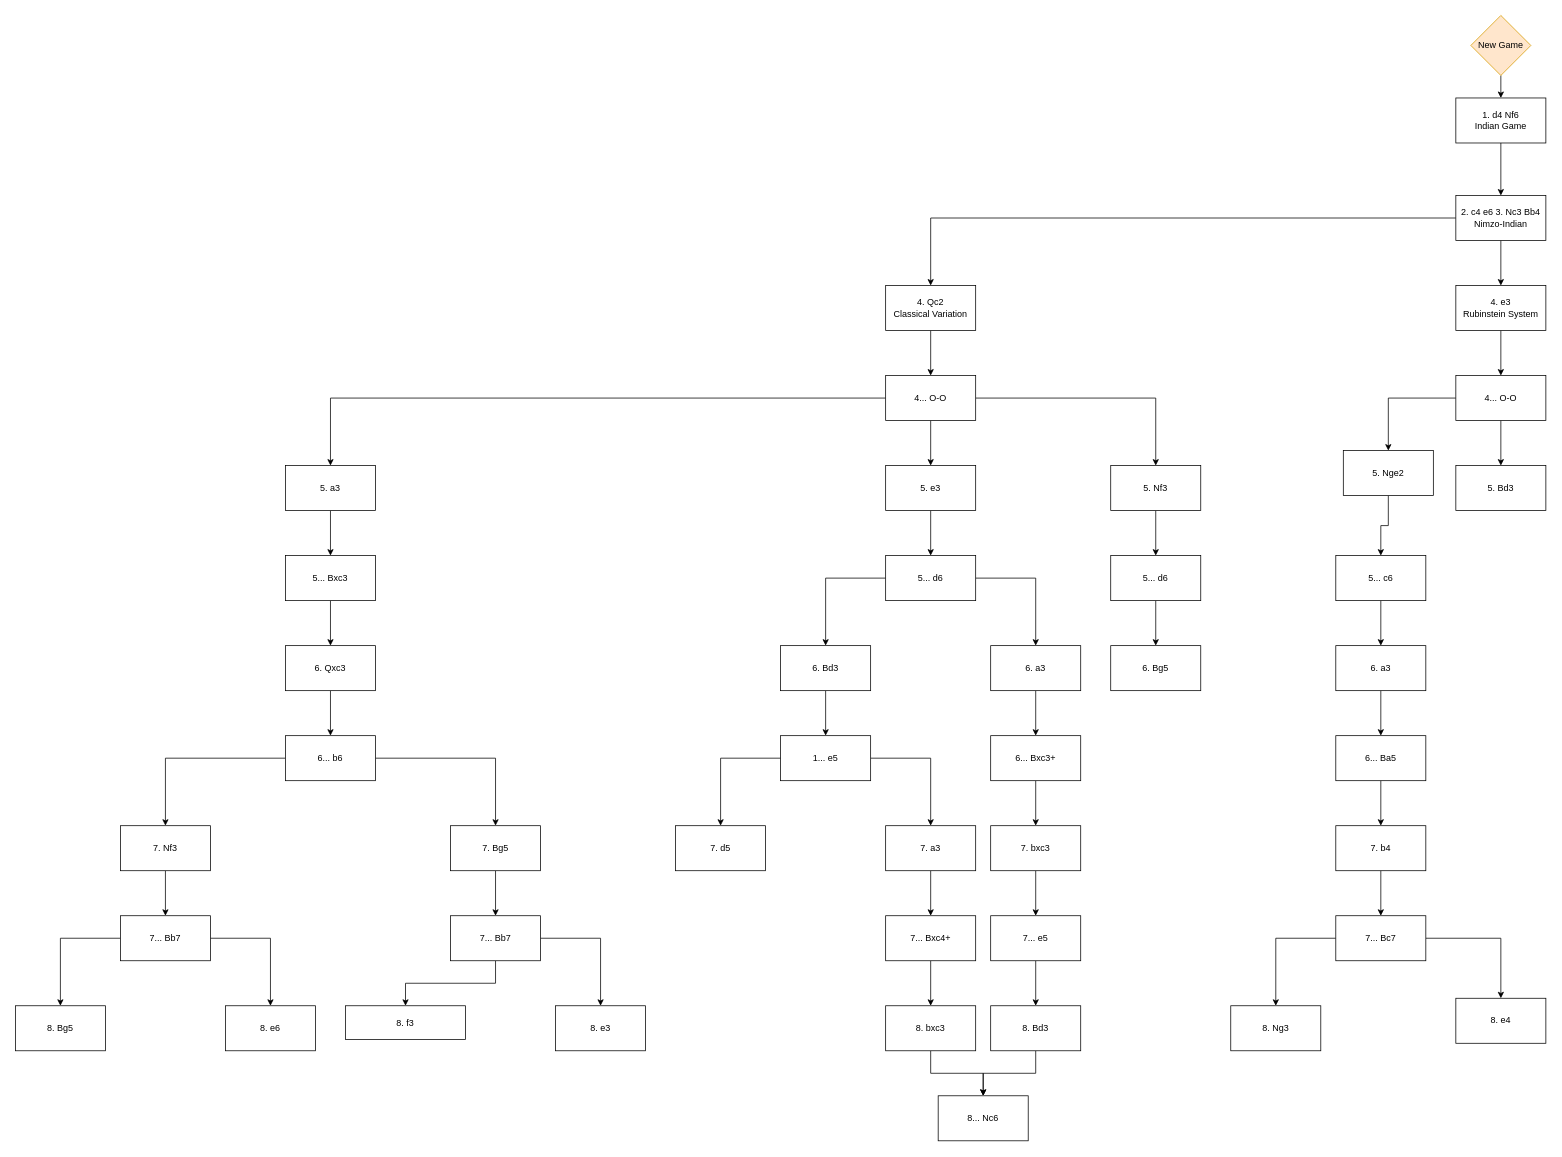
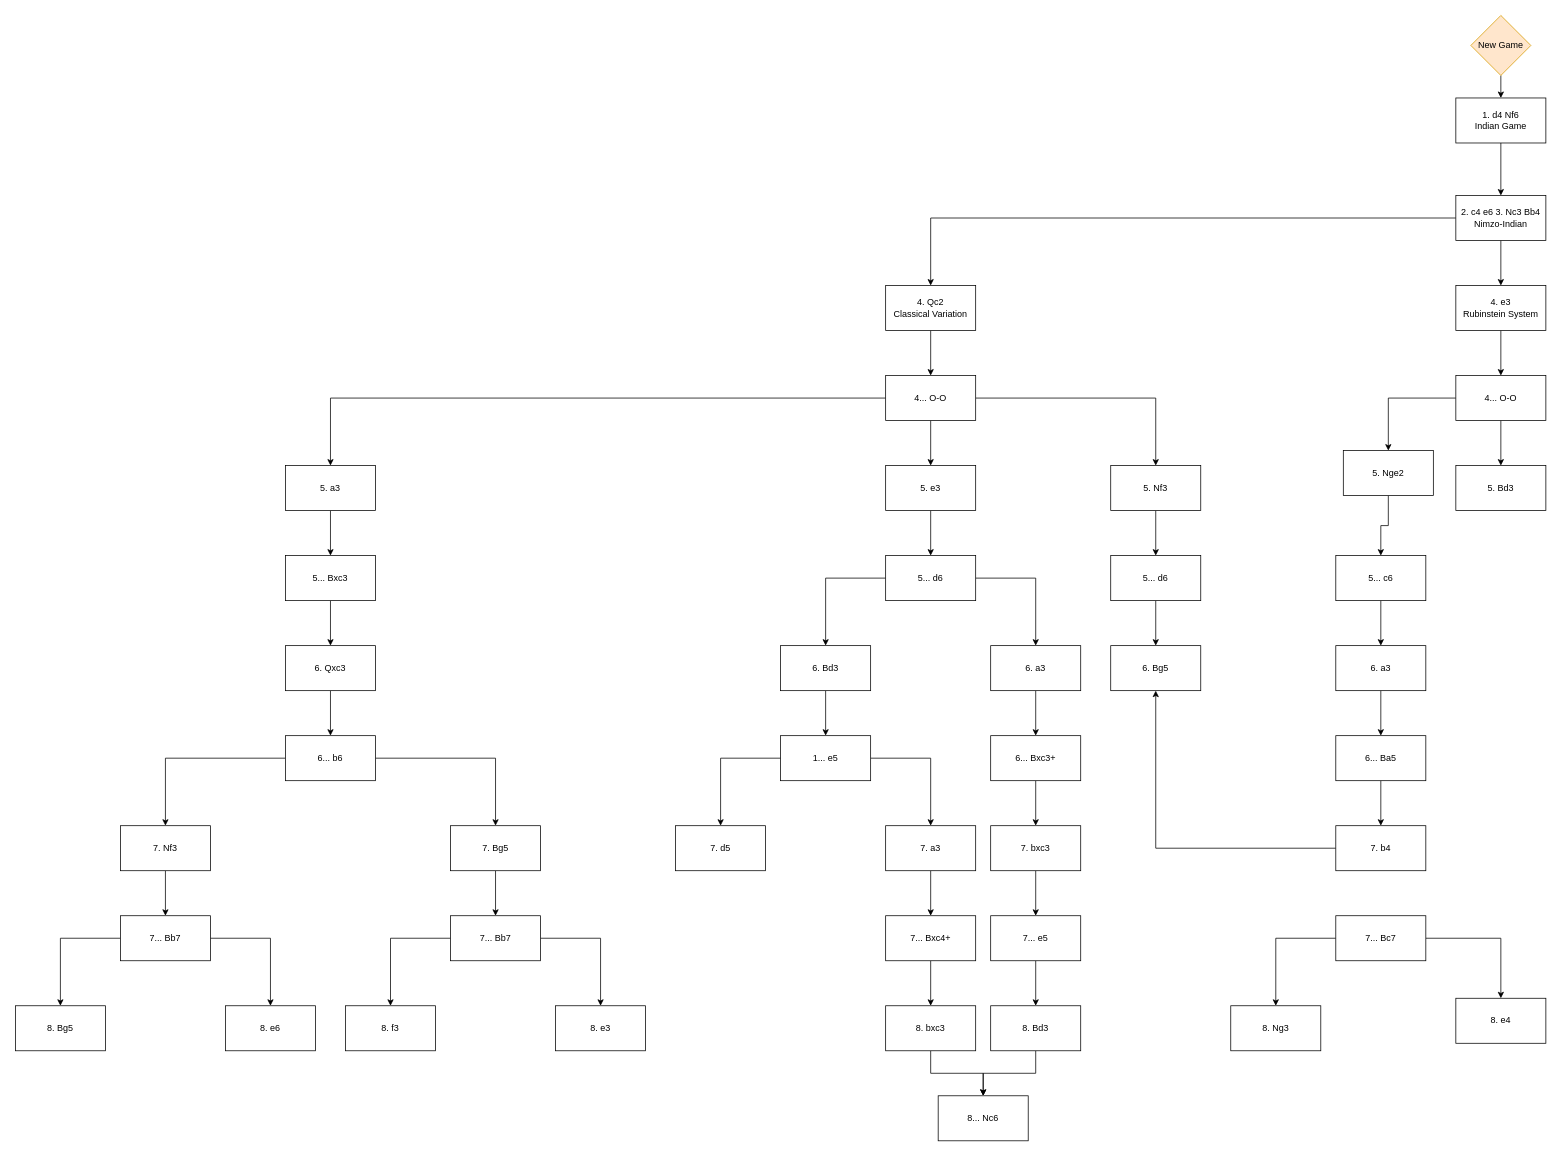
edge "7. b4" -> "7... Bc7": now "7. b4" -> "6. Bg5"
node "8. f3": size 120x34 -> 90x45
